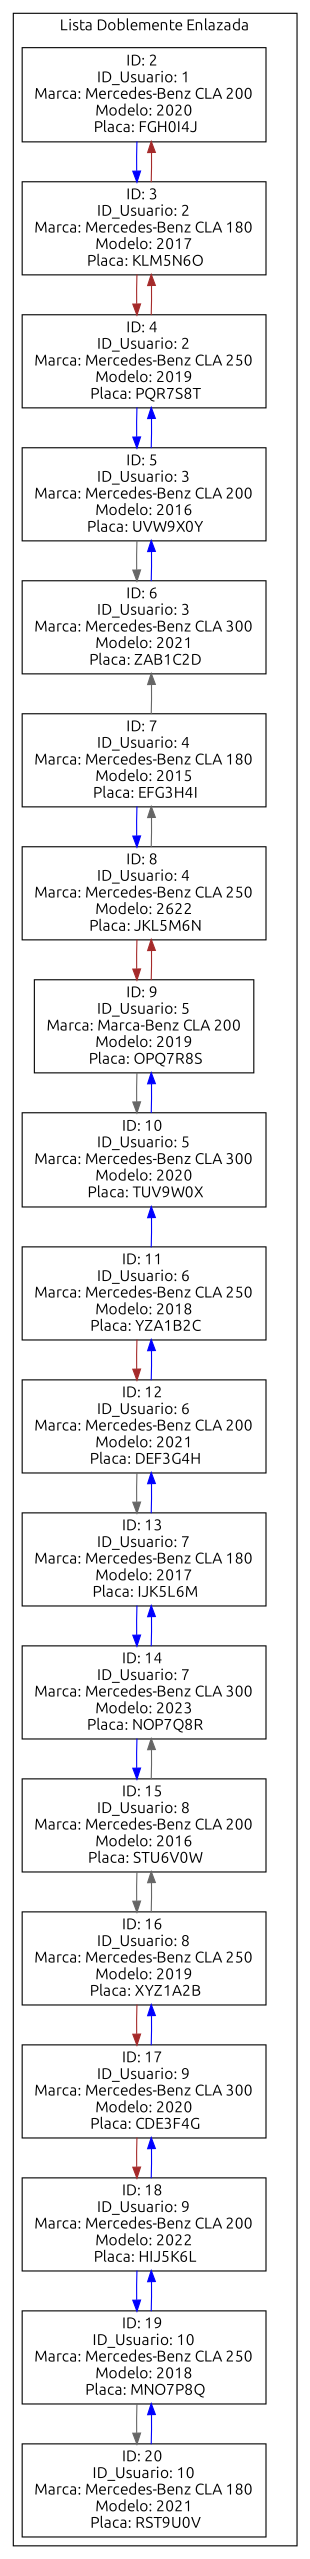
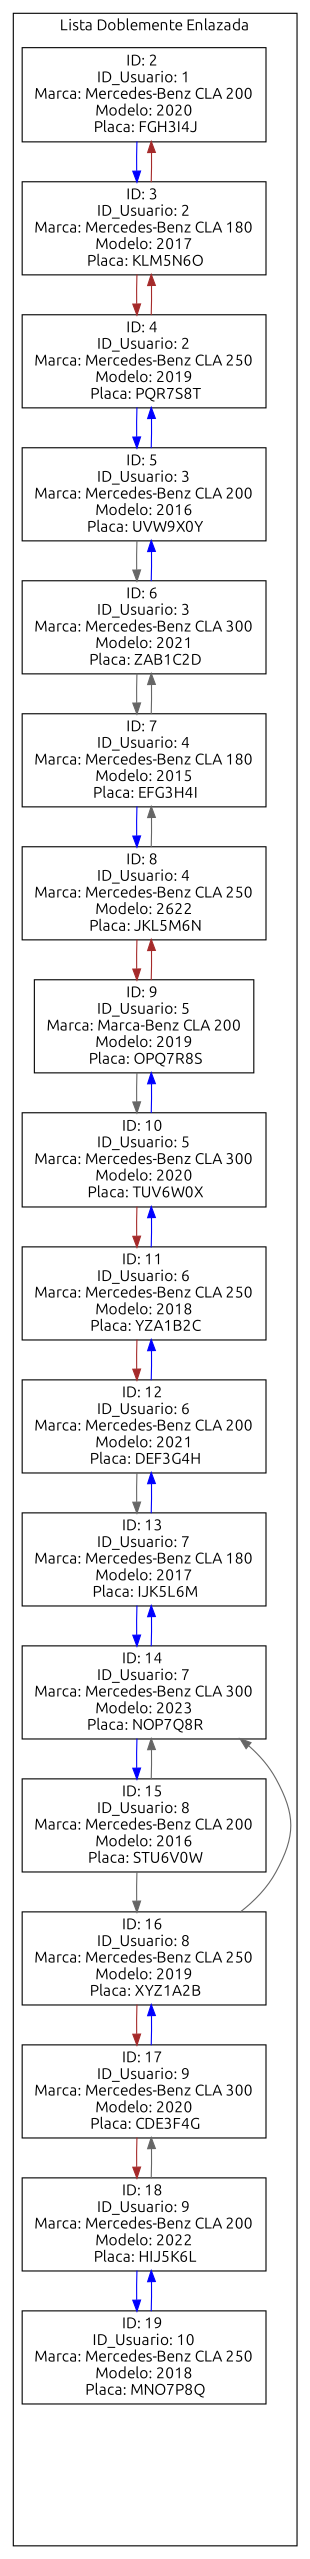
node "ID: 2": text "Placa: FGH0I4J" -> "Placa: FGH3I4J"
edge "ID: 6" -> "ID: 7": added
node "ID: 10": text "Placa: TUV9W0X" -> "Placa: TUV6W0X"
edge "ID: 10" -> "ID: 11": added
edge "ID: 16" -> "ID: 15": now "ID: 16" -> "ID: 14"
edge "ID: 18" -> "ID: 17": color blue -> gray40
node "ID: 20": removed
